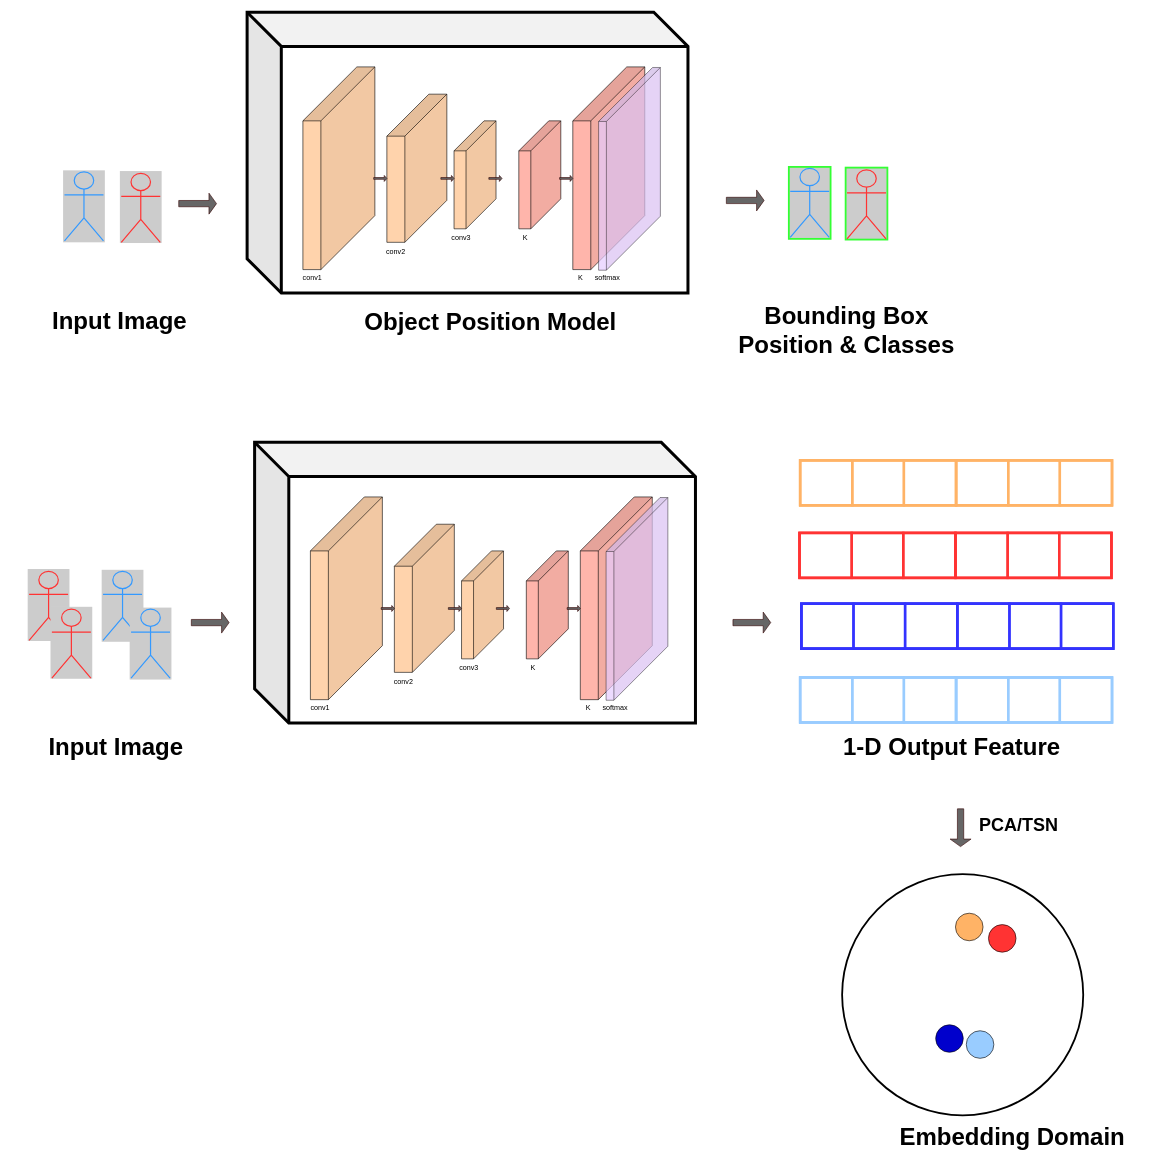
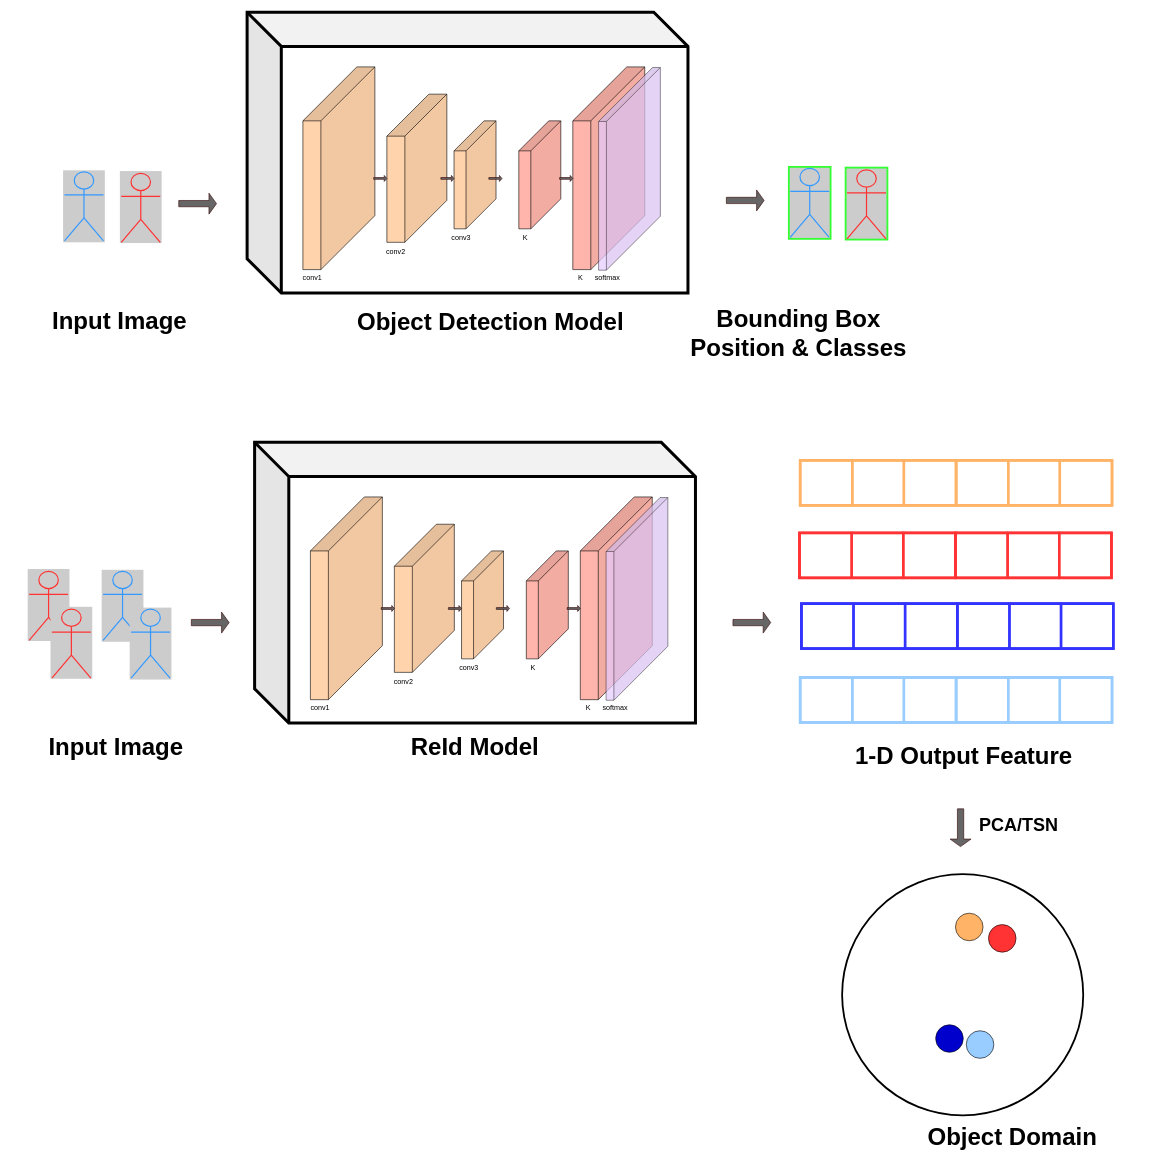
node "Object Position Model": label "Object Position Model" -> "Object Detection Model"
node "Bounding Box Position & Classes": moved (847, 330) -> (799, 333)
node "ReId Model": added
node "1-D Output Feature": moved (952, 746) -> (964, 755)
node "Embedding Domain": label "Embedding Domain" -> "Object Domain"
